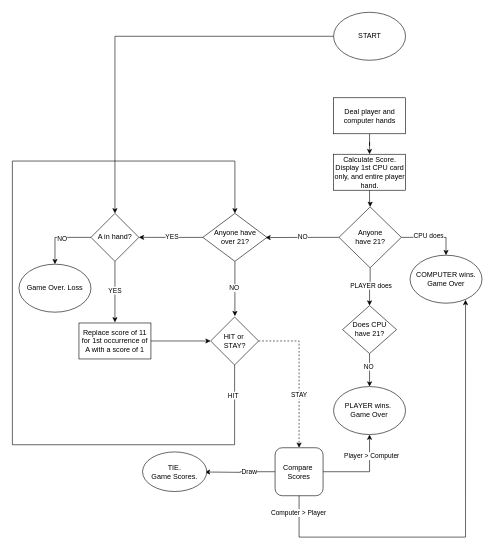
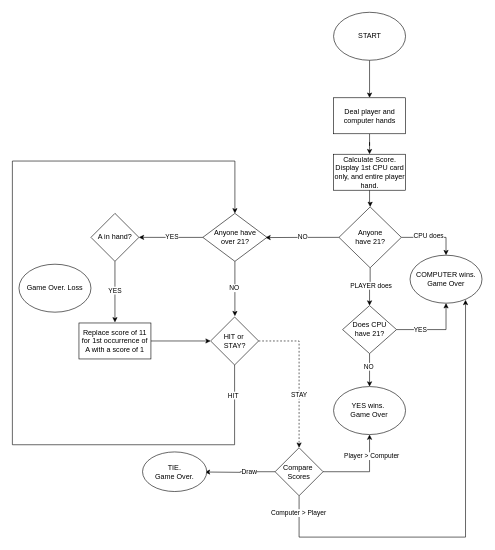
edge "START" -> "A in hand?": now "START" -> "Deal player and computer hands"
edge "A in hand?" -> "Game Over. Loss": removed, label "NO"
edge "Does CPU have 21?" -> "COMPUTER wins. Game Over": added, label "YES"
node "PLAYER wins. Game Over": label "PLAYER wins. Game Over" -> "YES wins. Game Over"
node "TIE. Game Scores.": label "TIE. Game Scores." -> "TIE. Game Over."
node "Compare Scores": shape rounded rectangle -> diamond
